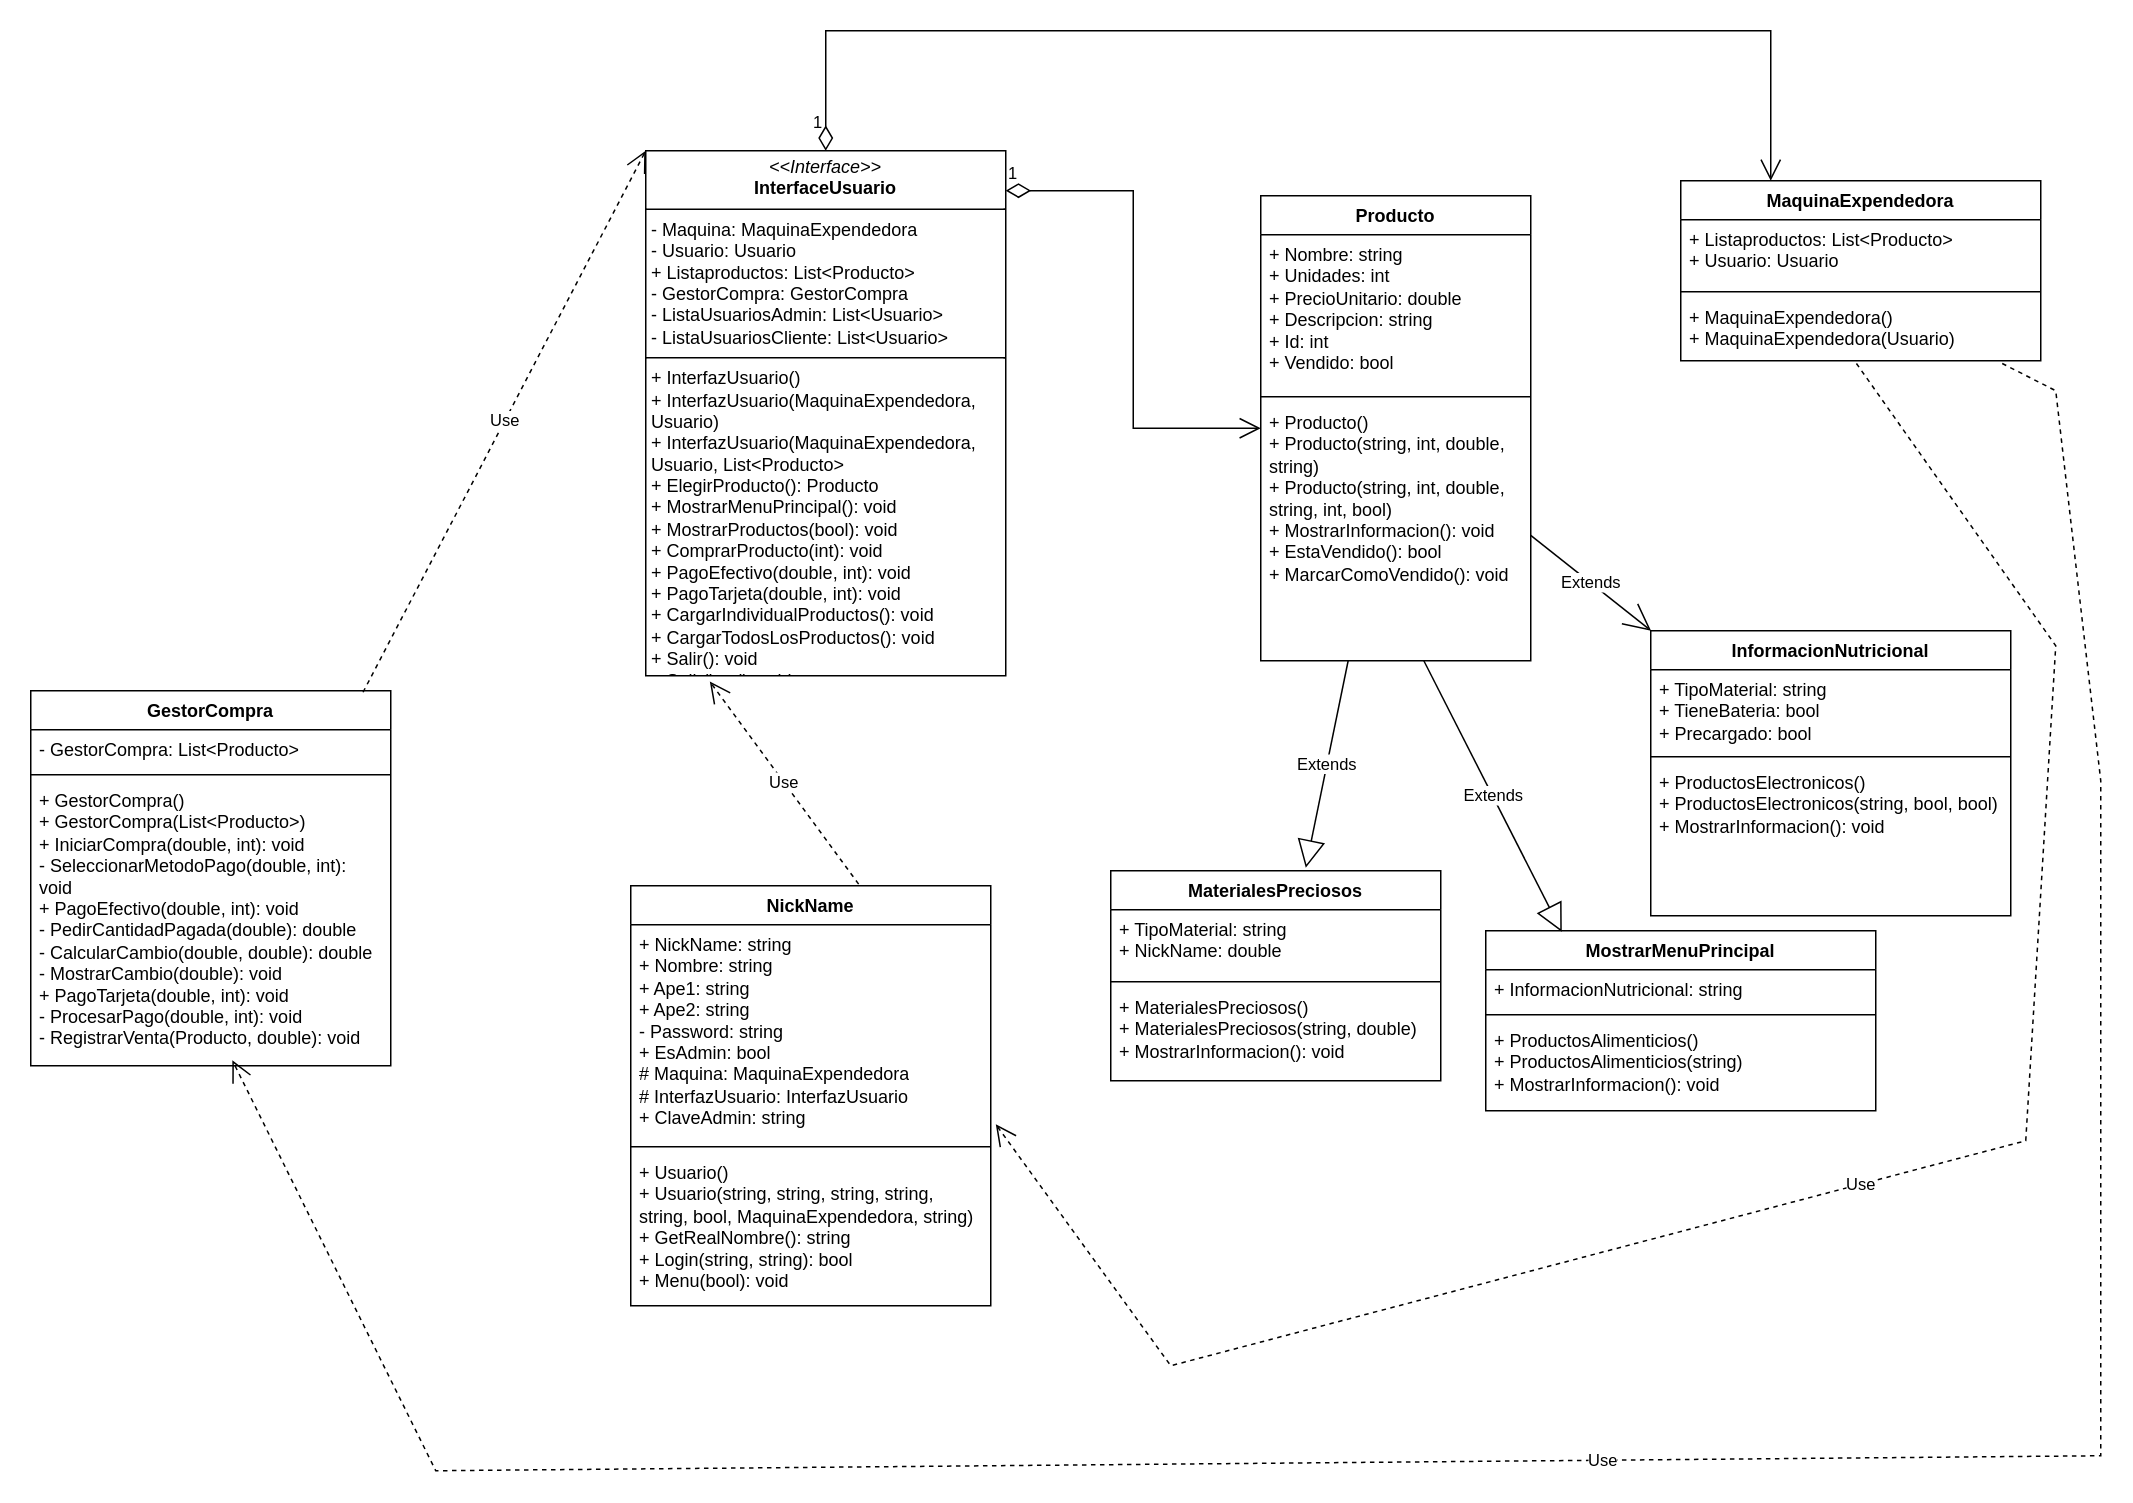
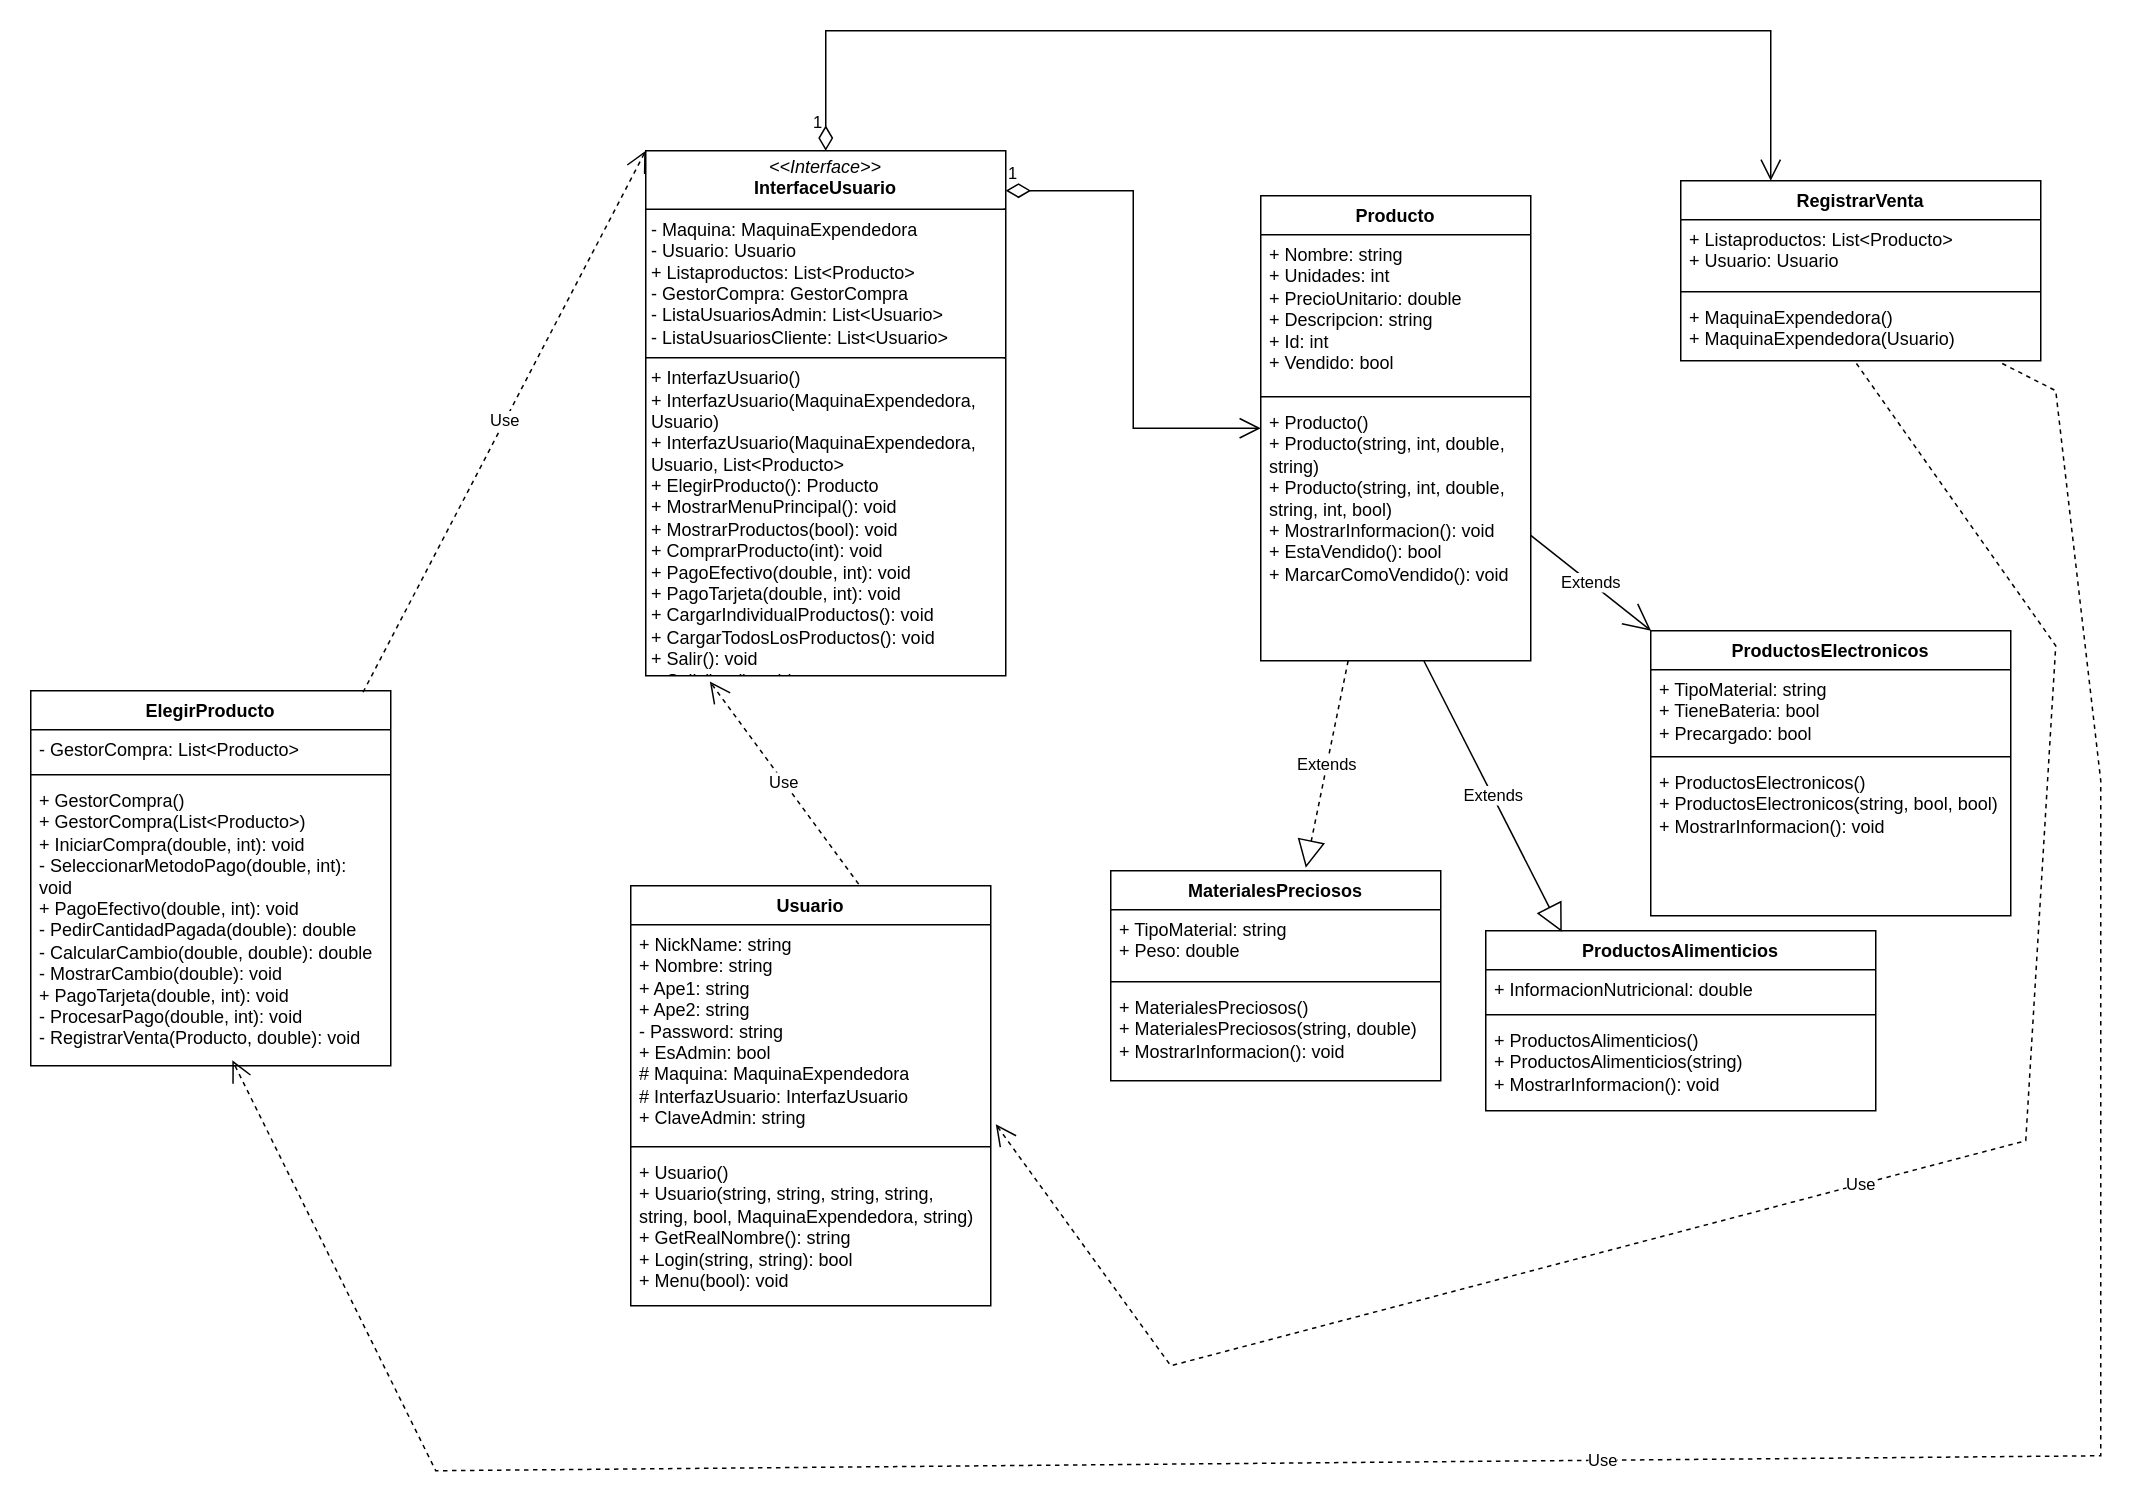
node "MaquinaExpendedora": label "MaquinaExpendedora" -> "RegistrarVenta"
node "InformacionNutricional": label "InformacionNutricional" -> "ProductosElectronicos"
edge "Producto" -> "MaterialesPreciosos": style solid -> dashed
node "GestorCompra": label "GestorCompra" -> "ElegirProducto"
node "NickName": label "NickName" -> "Usuario"
node "+ TipoMaterial: string + NickName: double": label "+ TipoMaterial: string + NickName: double" -> "+ TipoMaterial: string + Peso: double"
node "MostrarMenuPrincipal": label "MostrarMenuPrincipal" -> "ProductosAlimenticios"
node "+ InformacionNutricional: string": label "+ InformacionNutricional: string" -> "+ InformacionNutricional: double"
